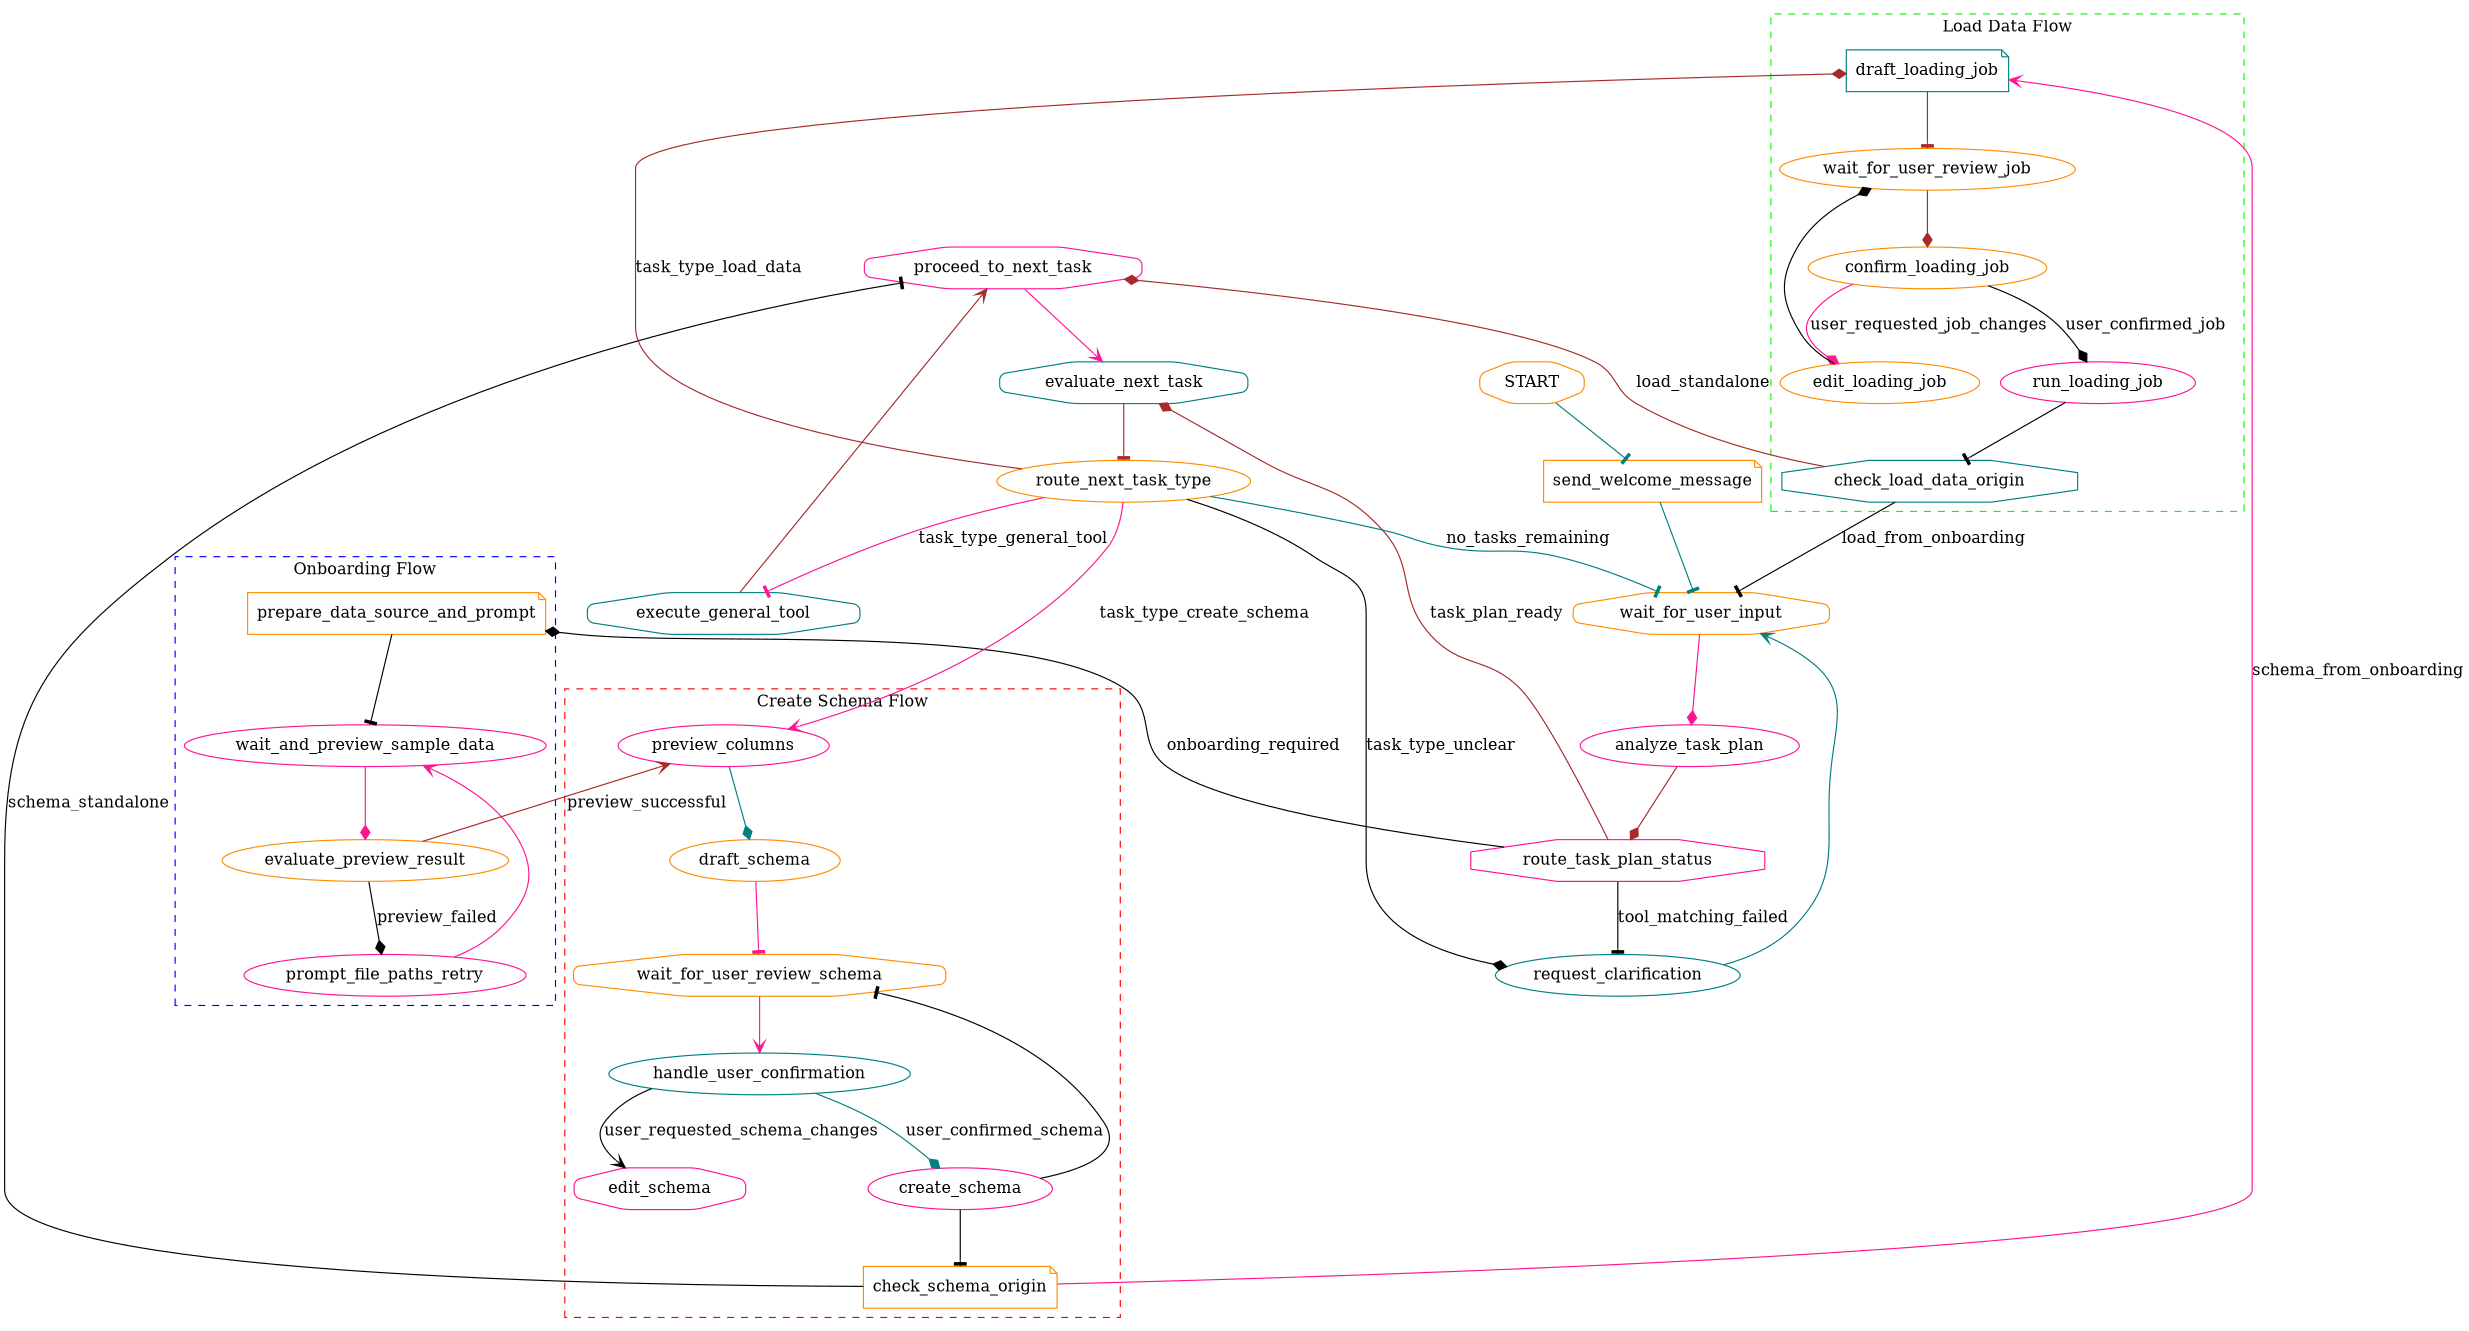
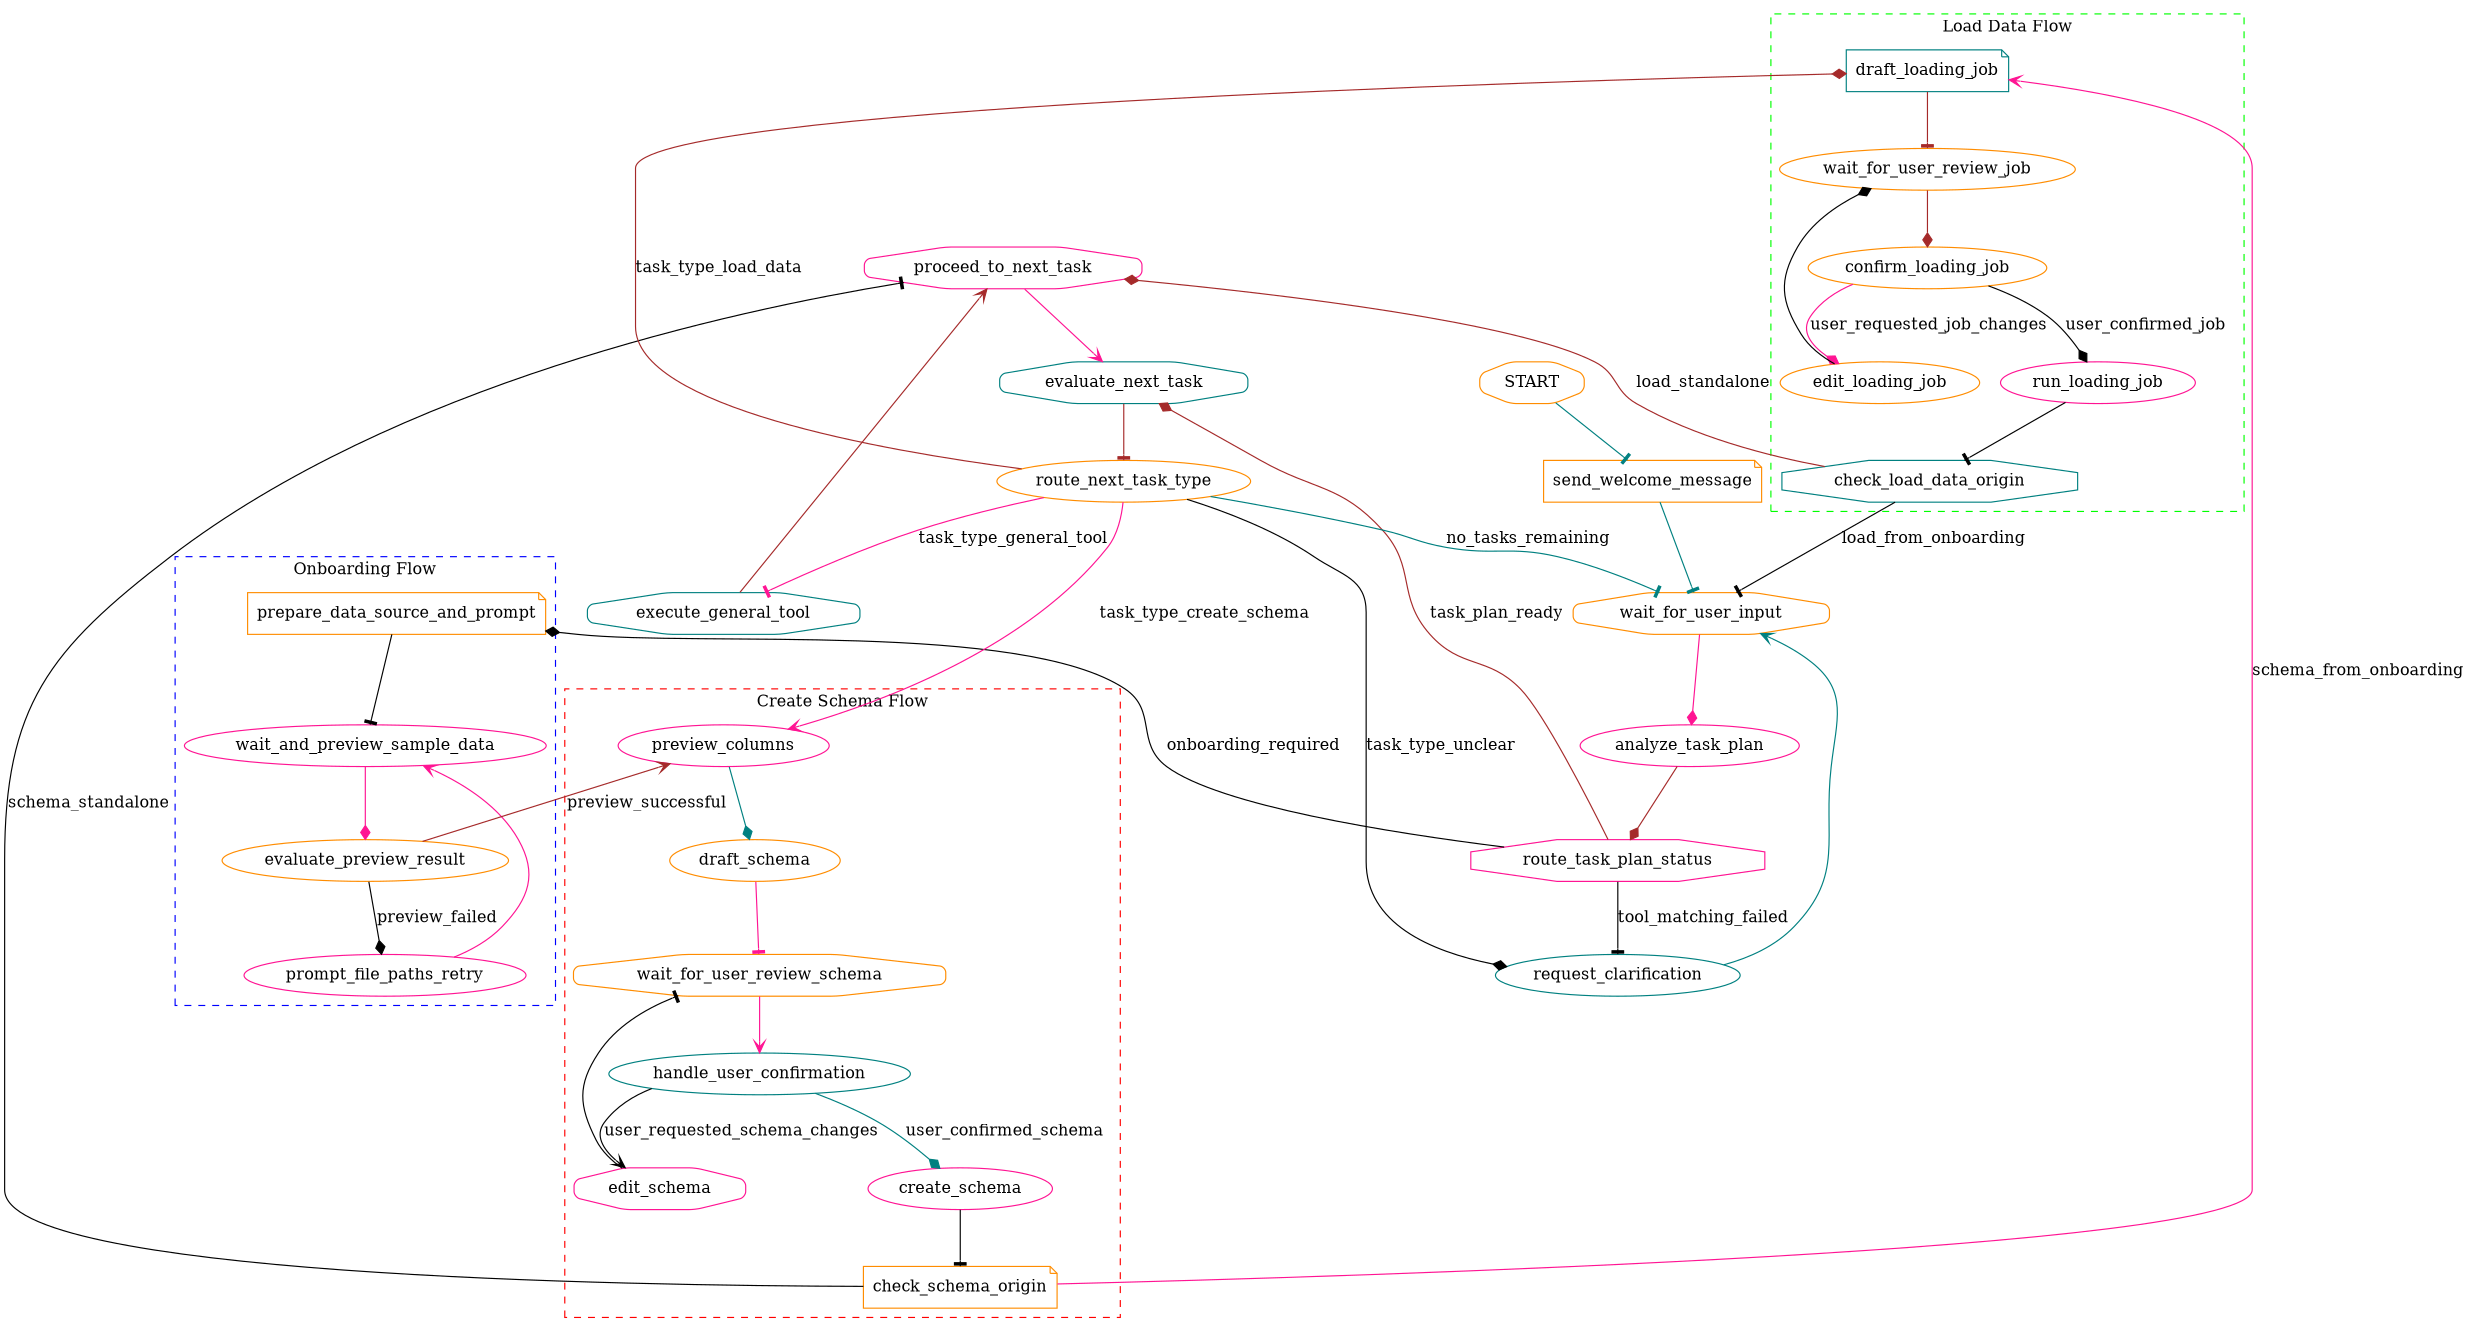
edge "create_schema" -> "wait_for_user_review_schema": now "edit_schema" -> "wait_for_user_review_schema"
